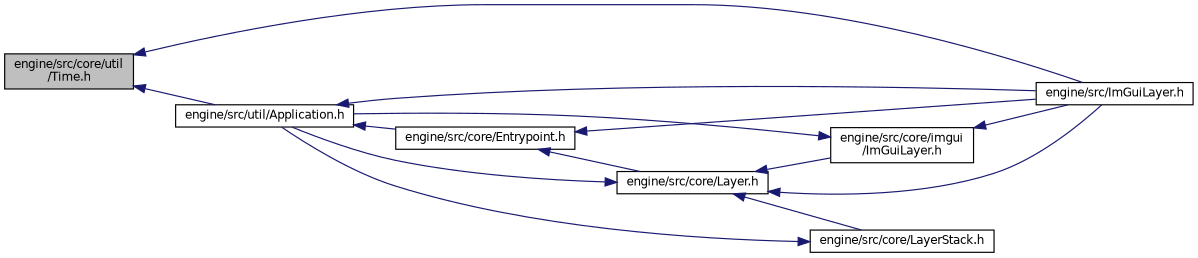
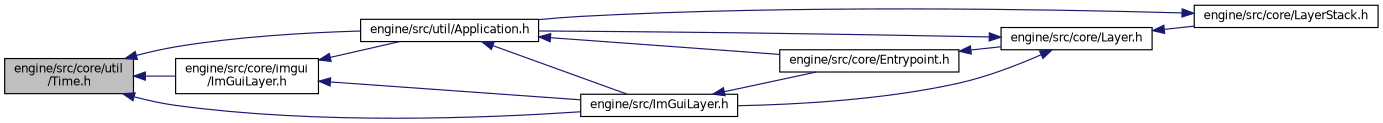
edge "engine/src/ImGuiLayer.h" -> "engine/src/core/Entrypoint.h": reversed
edge "engine/src/core/imgui /ImGuiLayer.h" -> "engine/src/core/Layer.h": now "engine/src/core/imgui /ImGuiLayer.h" -> "engine/src/core/util /Time.h"
